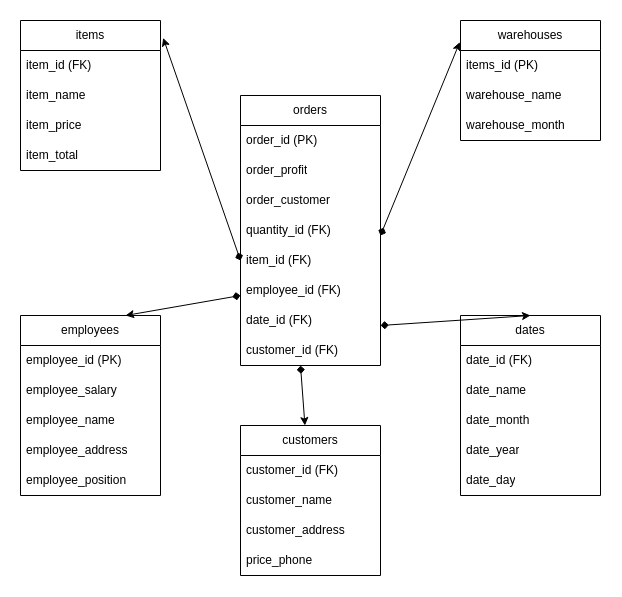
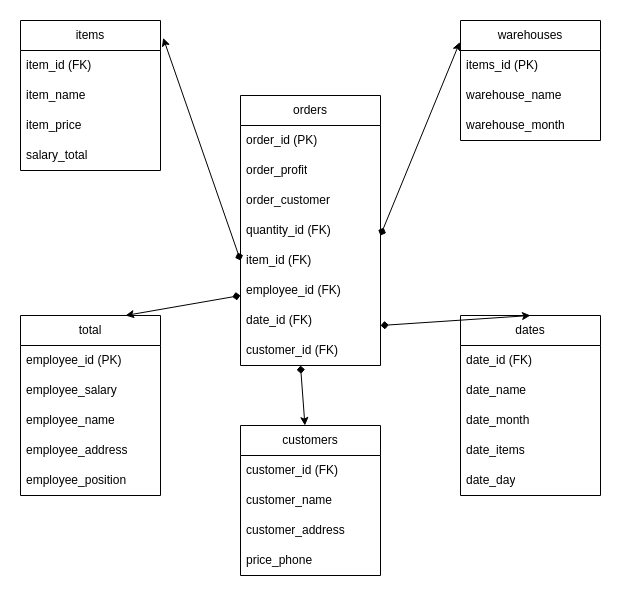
node "item_total": label "item_total" -> "salary_total"
node "employees": label "employees" -> "total"
node "date_year": label "date_year" -> "date_items"
